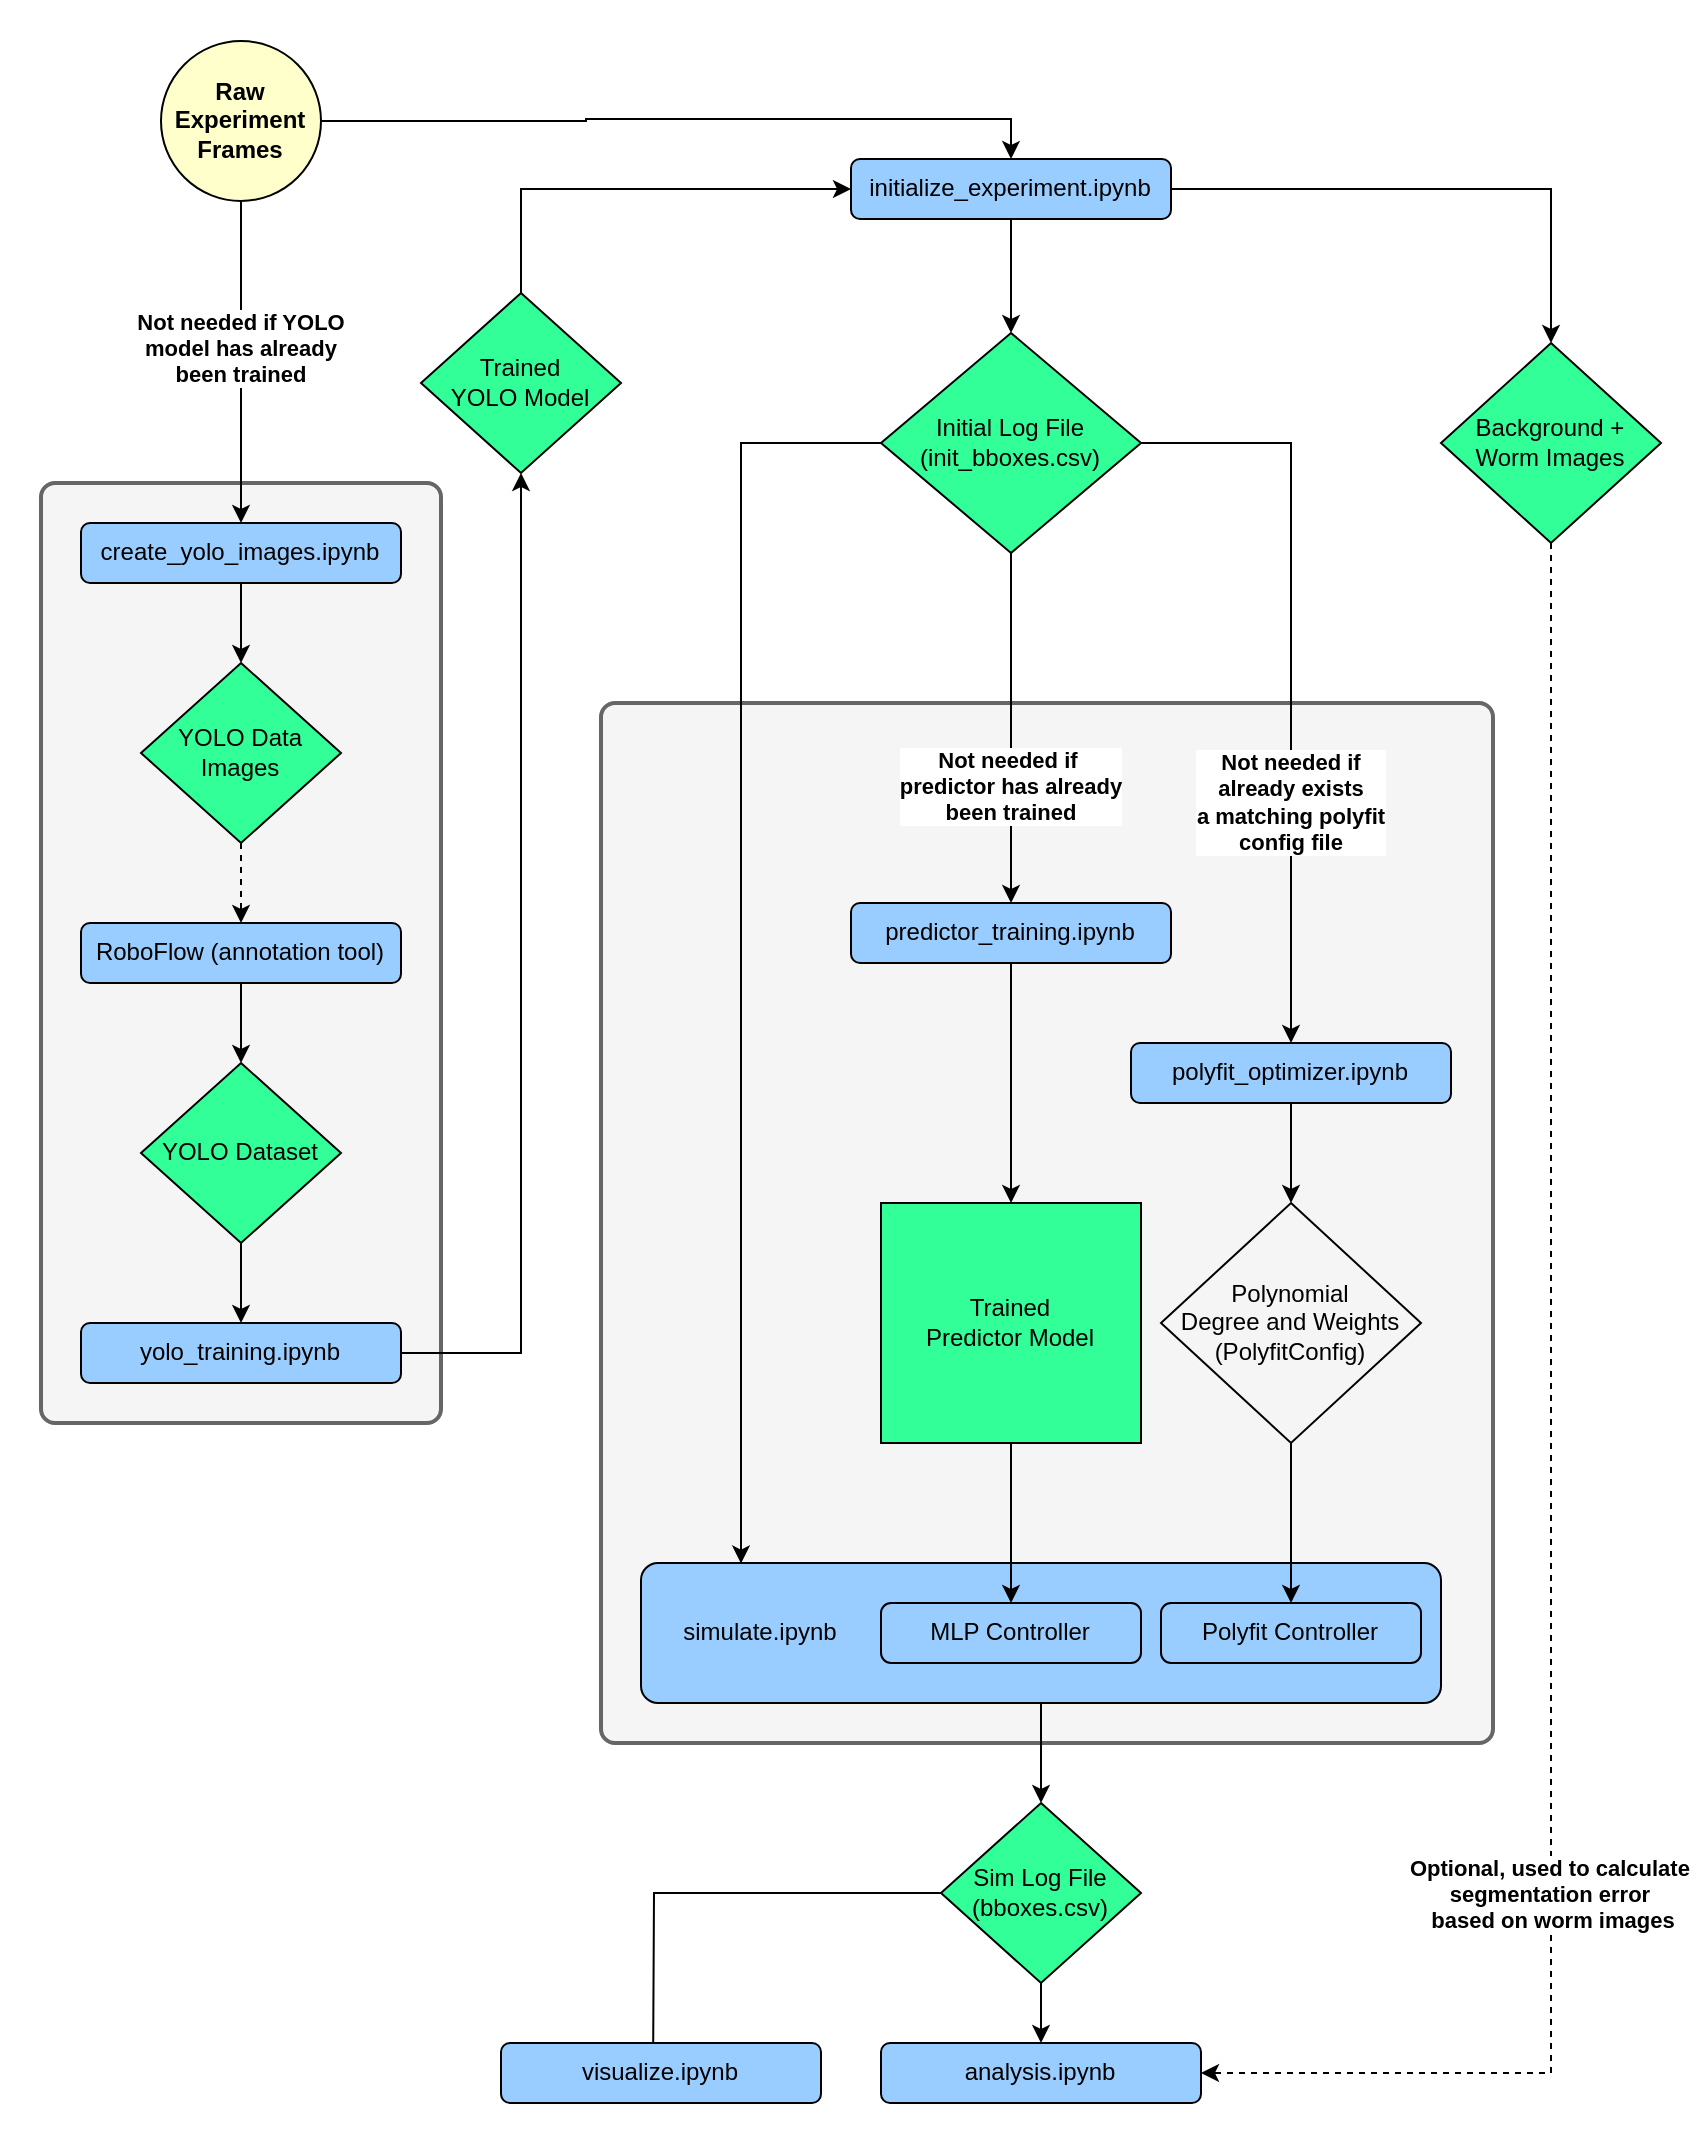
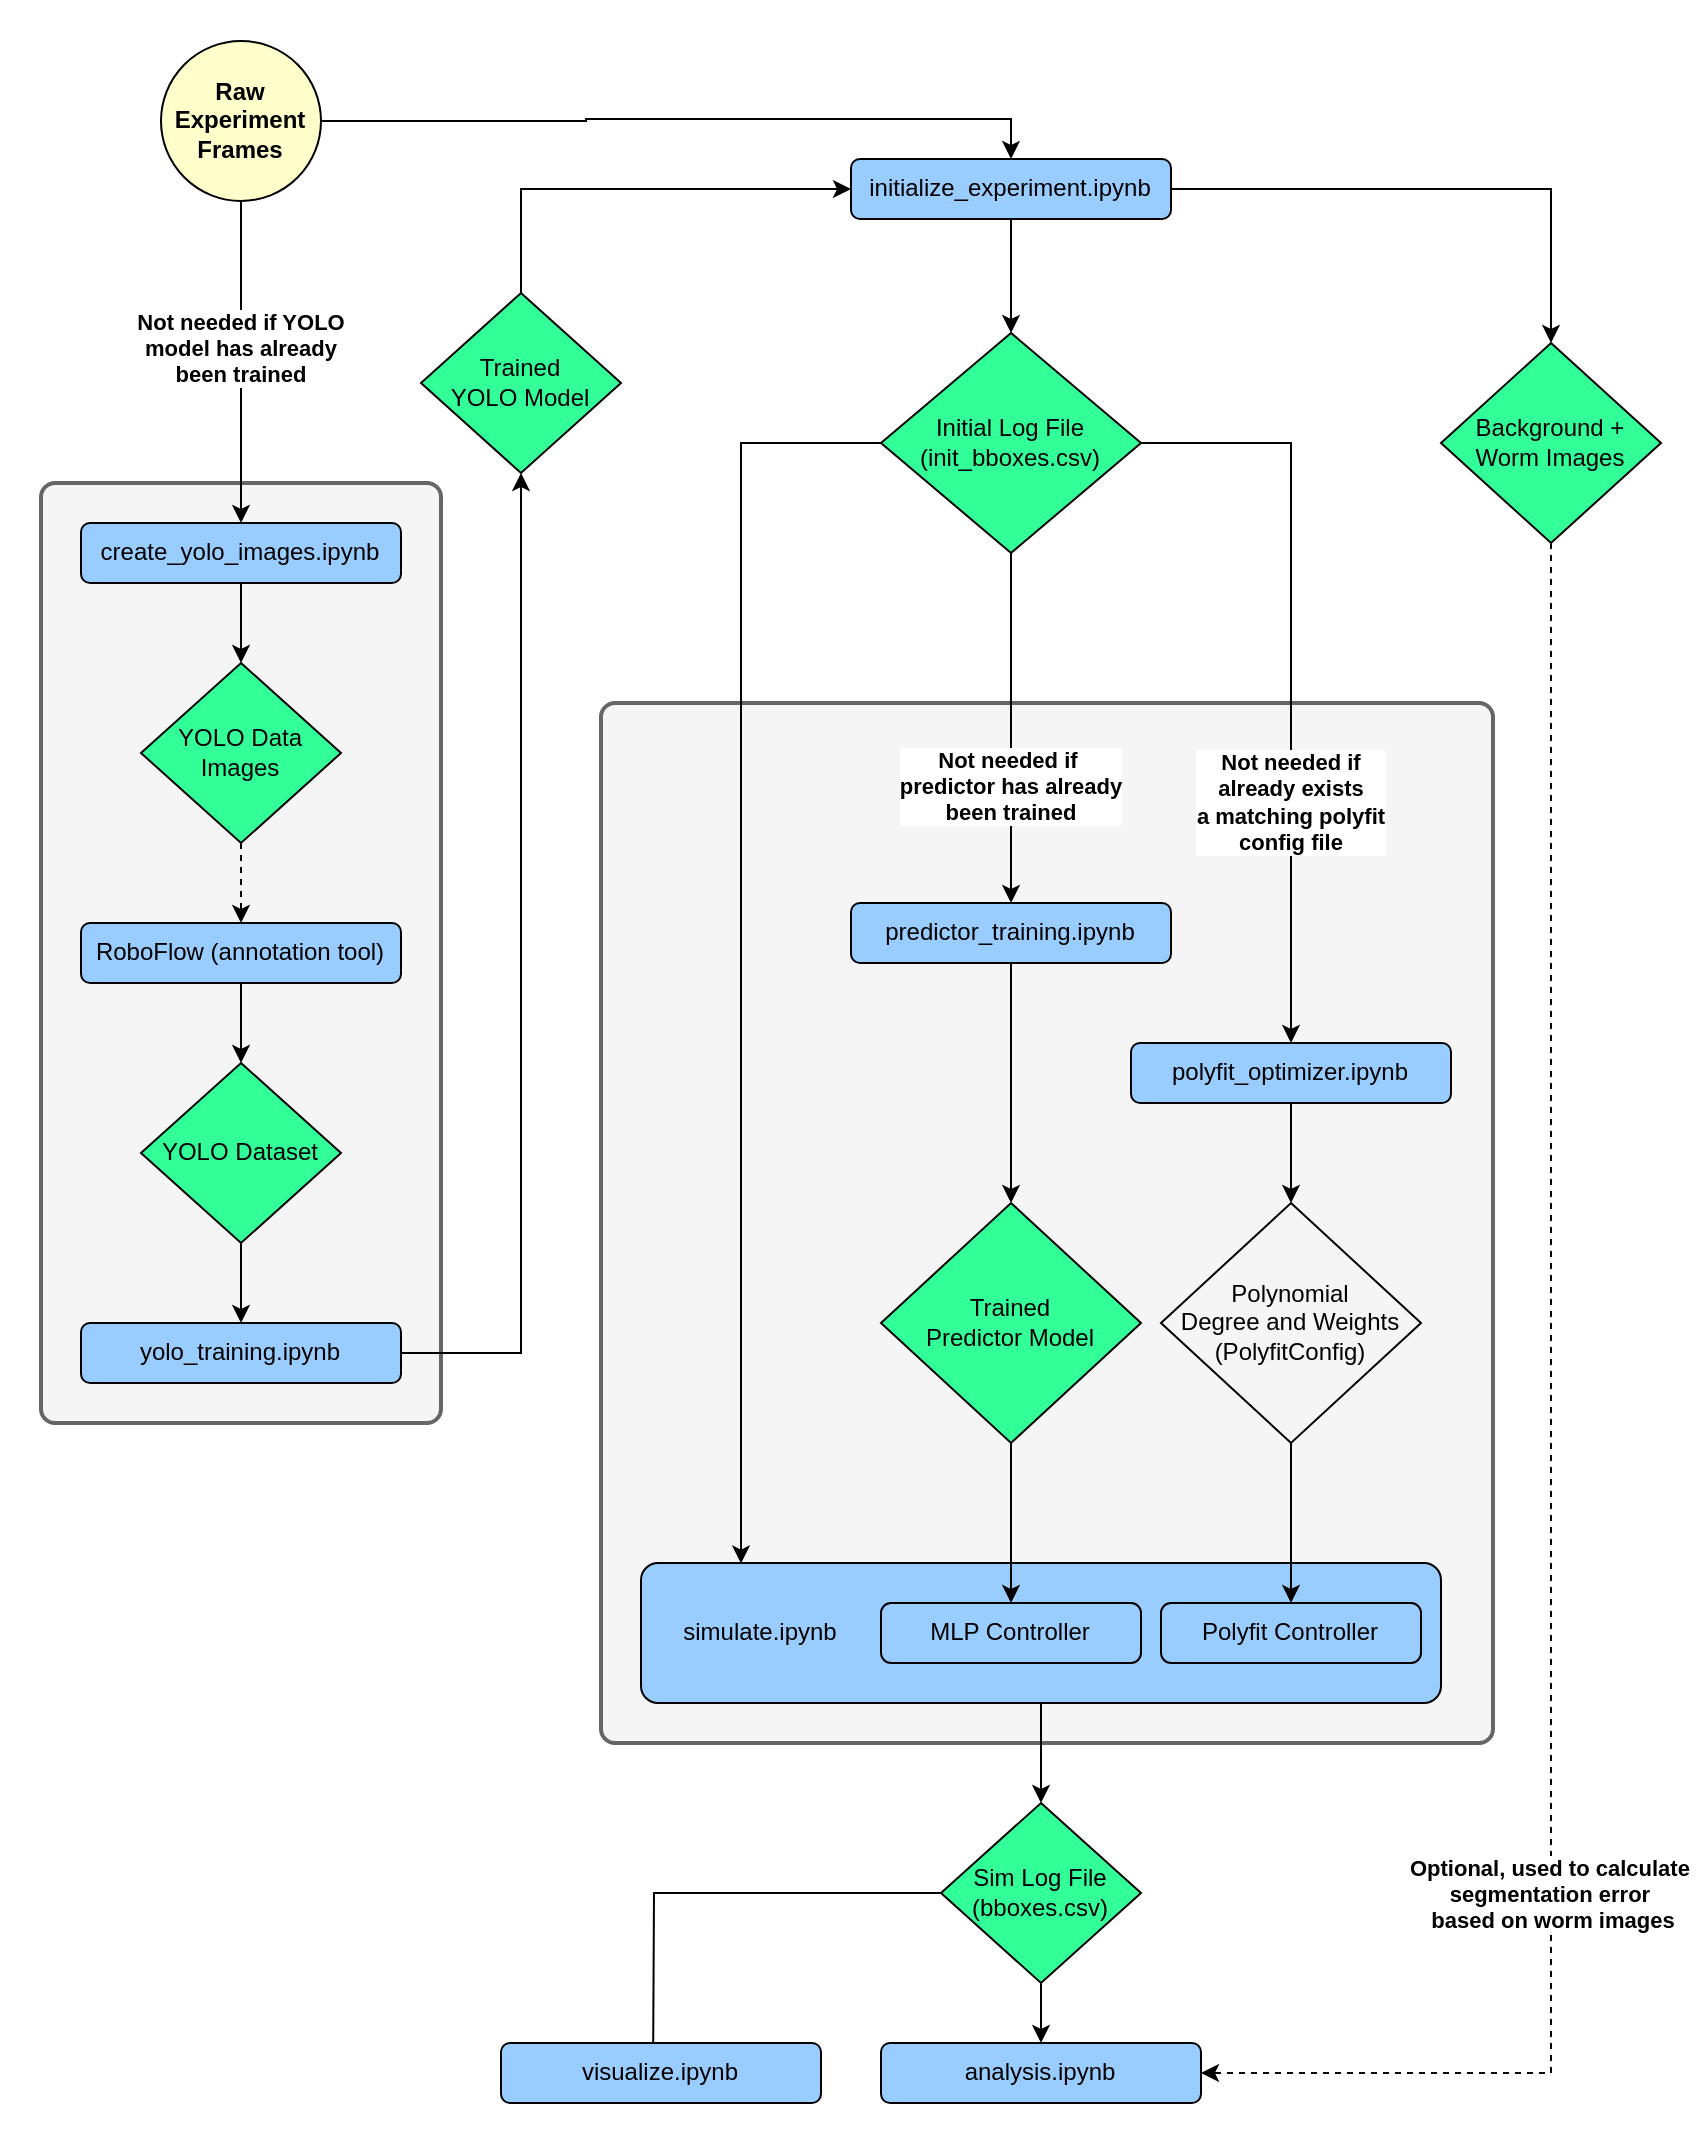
node "Trained Predictor Model": shape rectangle -> diamond
